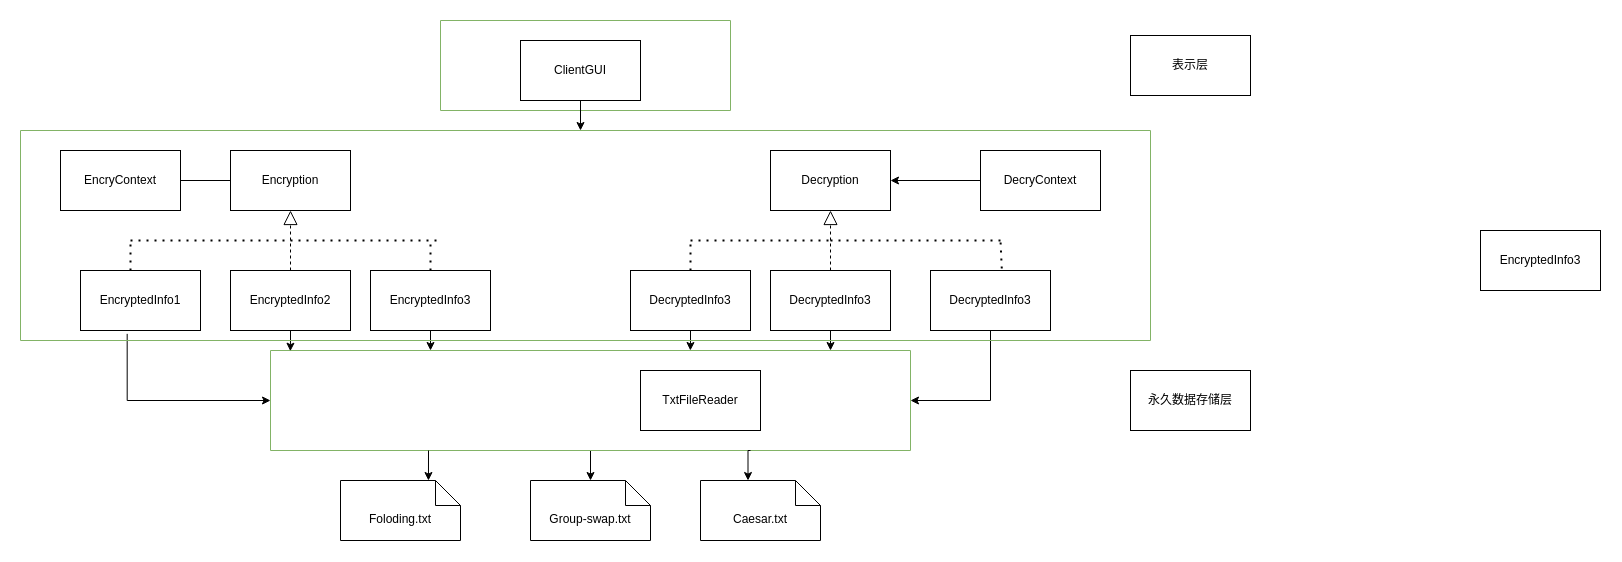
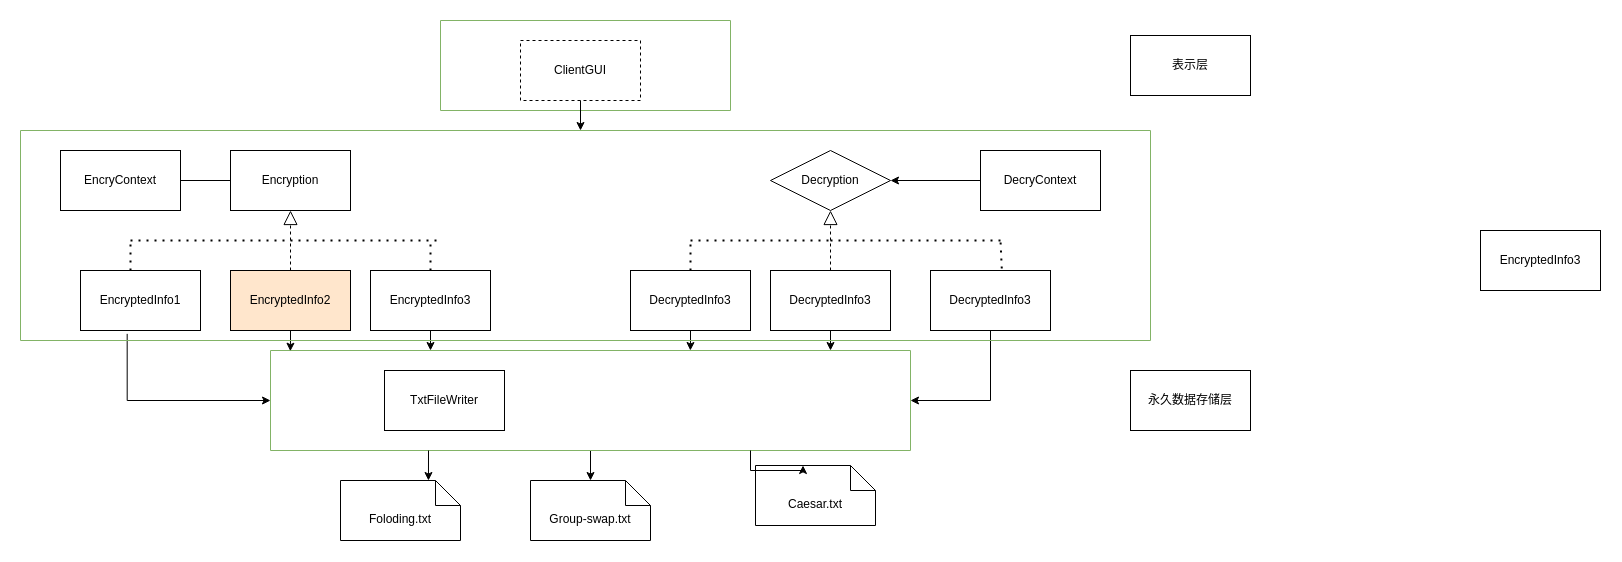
node "ClientGUI": style solid -> dashed
node "Decryption": shape rectangle -> diamond
node "EncryptedInfo2": fillcolor #ffffff -> #ffe6cc
node "TxtFileWriter": added
node "TxtFileReader": removed
node "Caesar.txt": moved (761, 511) -> (816, 496)
